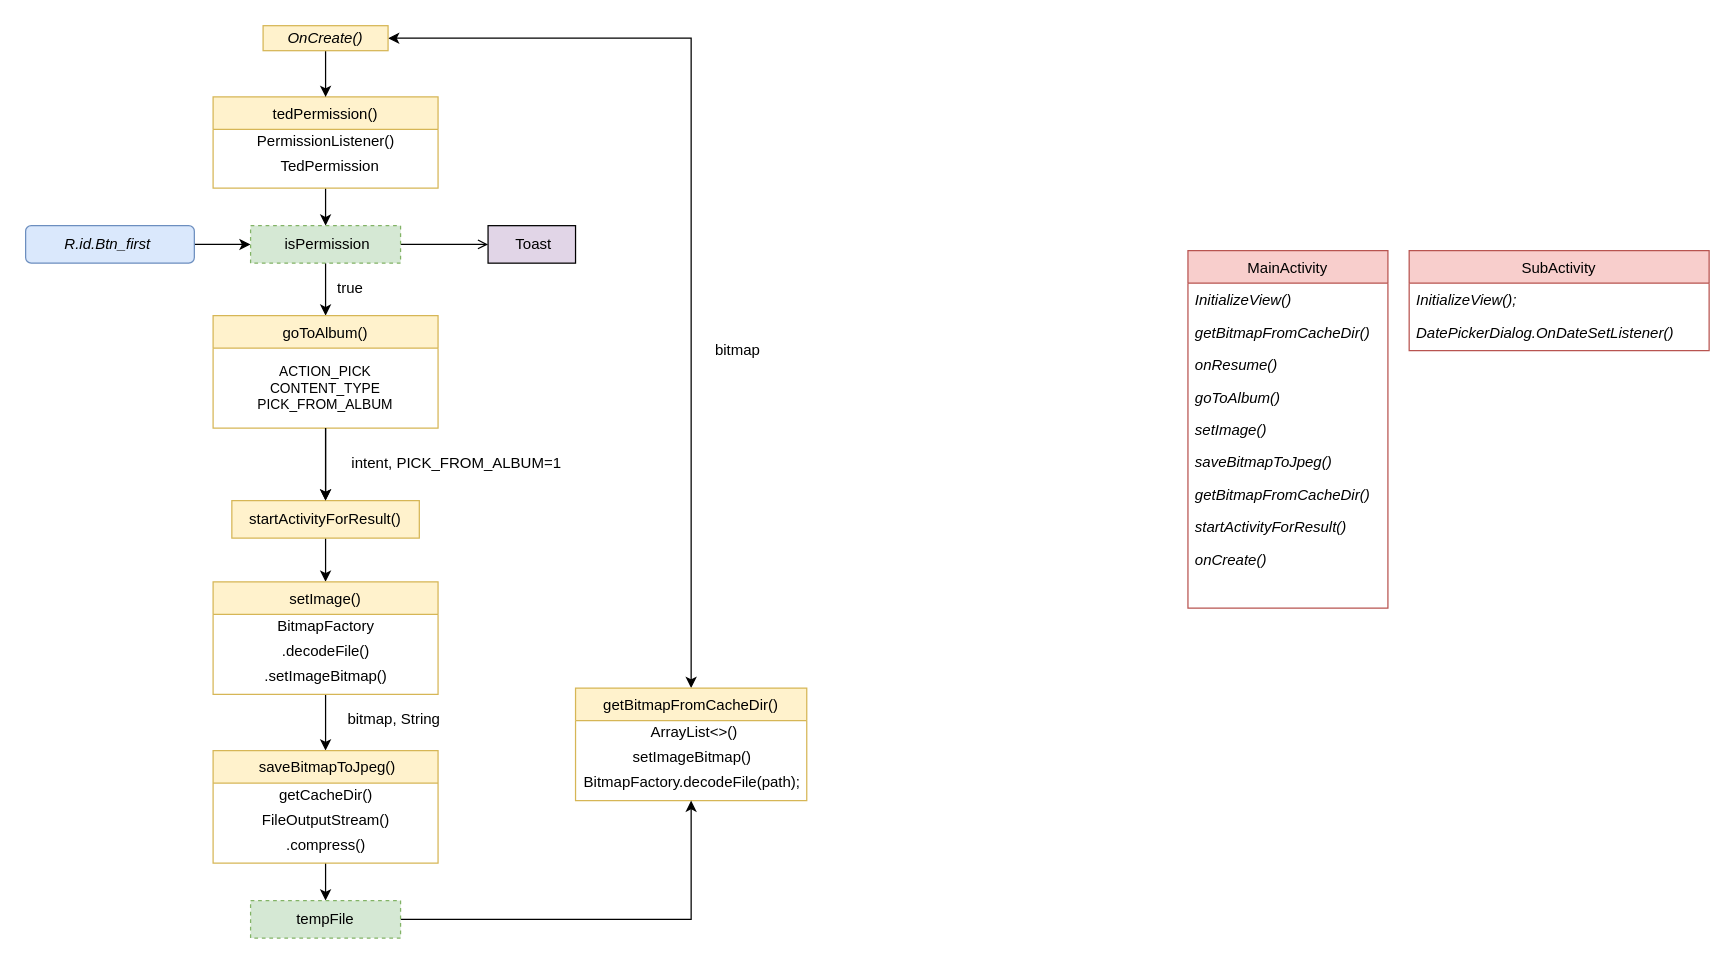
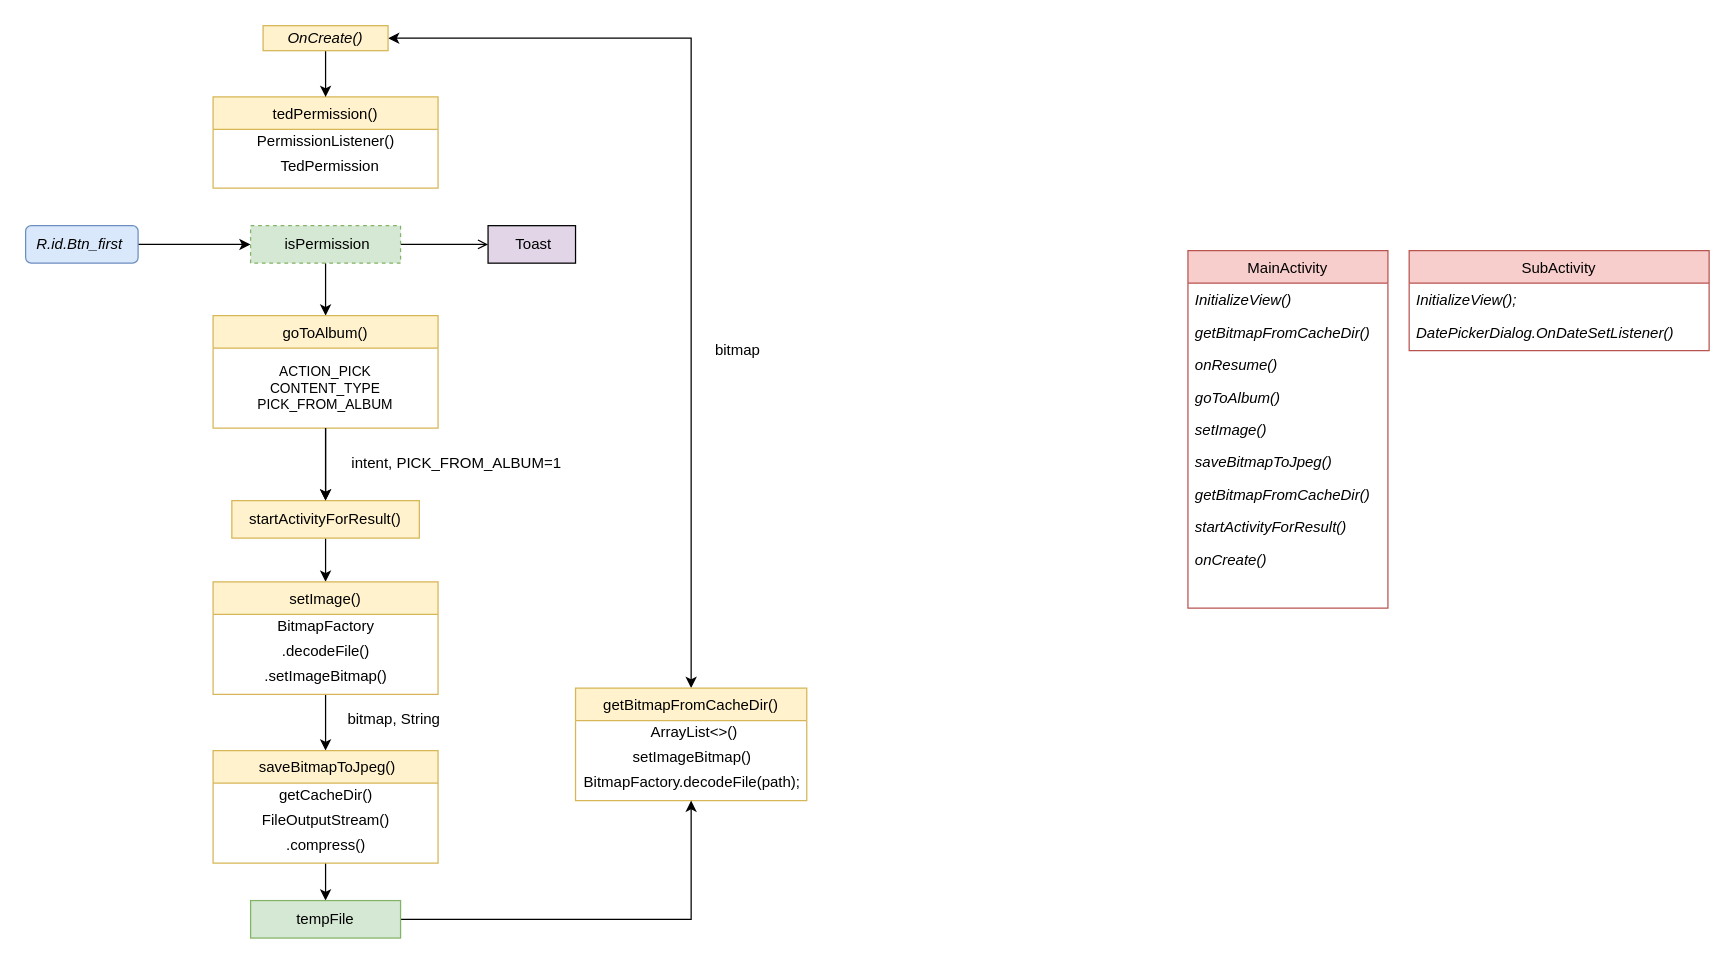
edge "tedPermission()" -> "isPermission": removed
node "R.id.Btn_first": size 169x38 -> 113x38
node "true": removed
node "tempFile": style dashed -> solid
